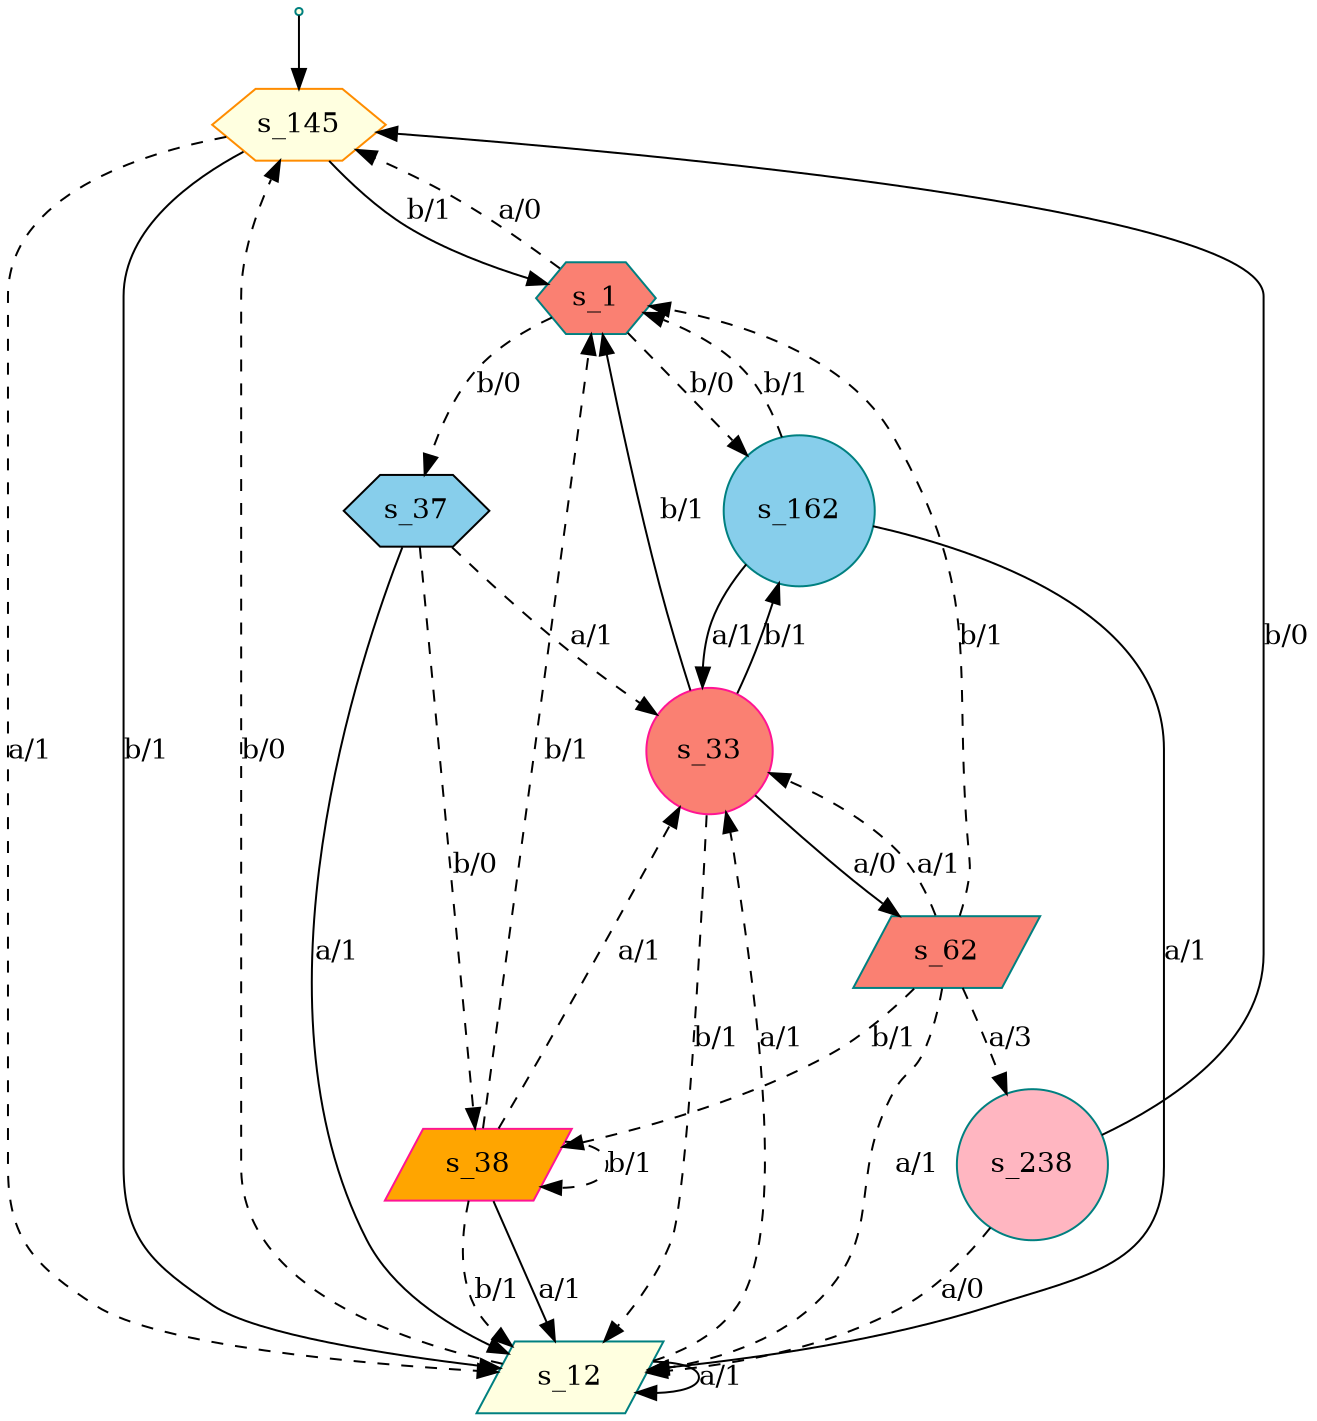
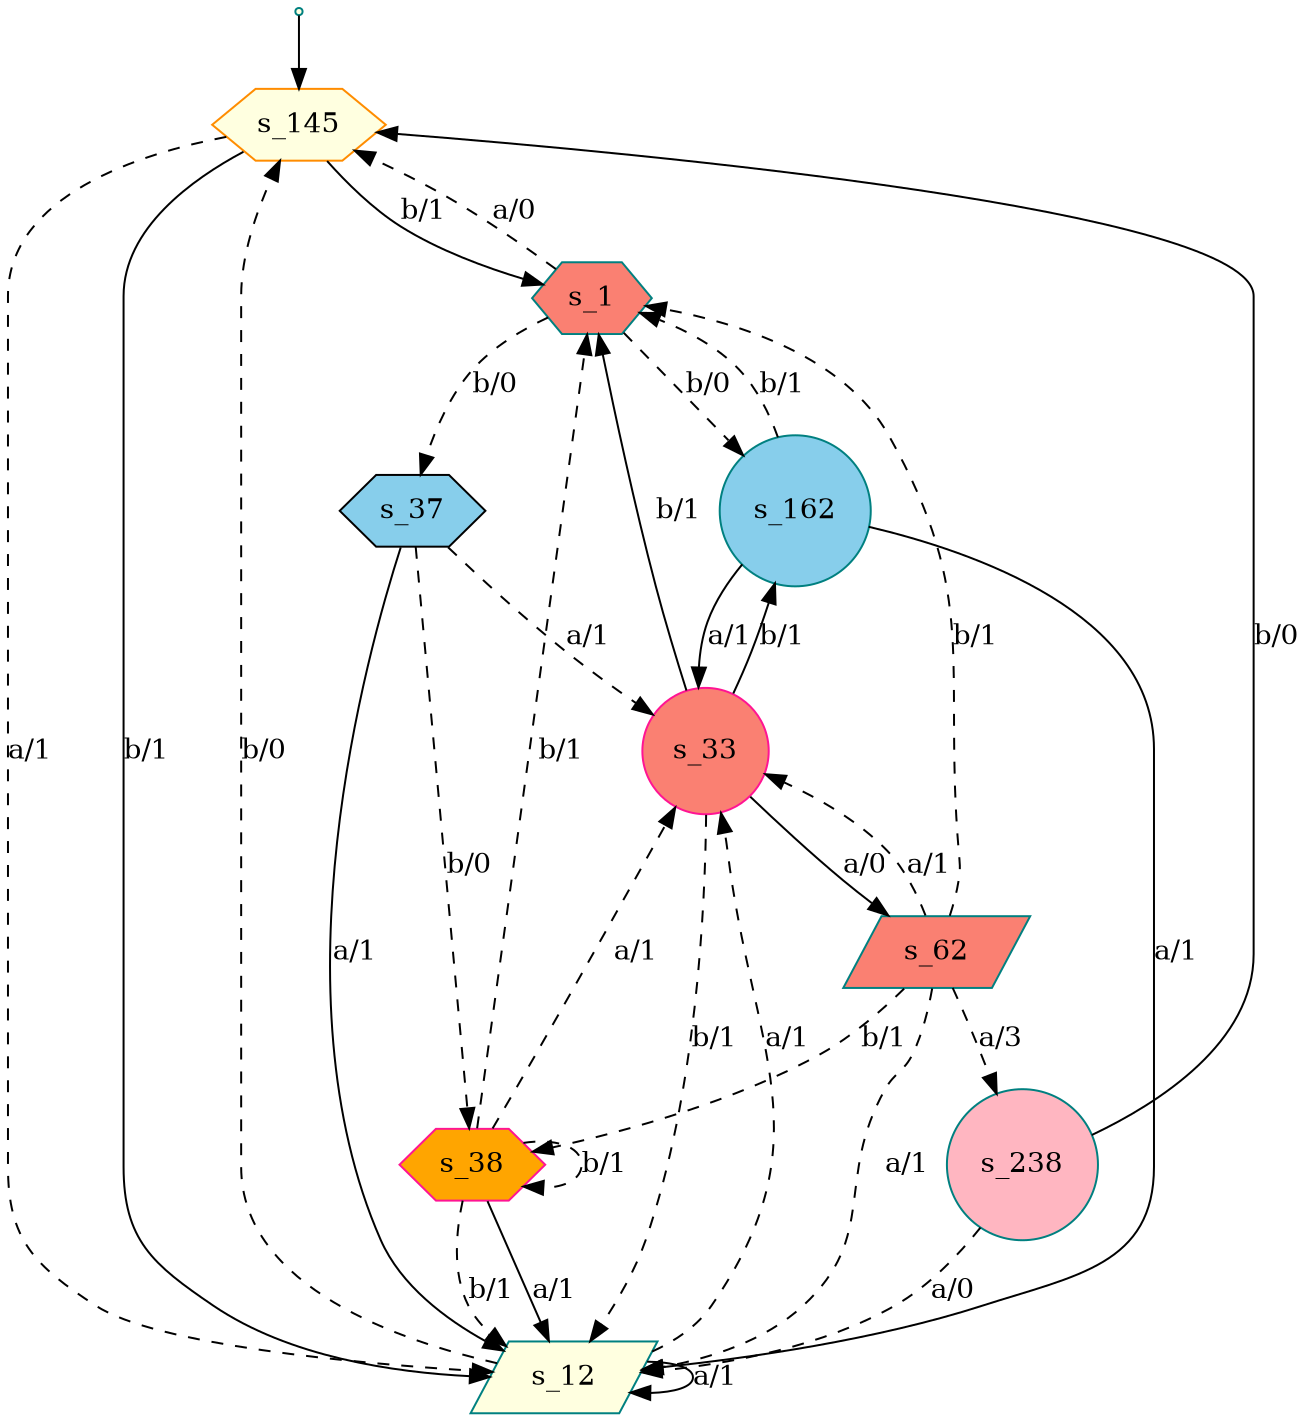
node "s_38": shape parallelogram -> hexagon
